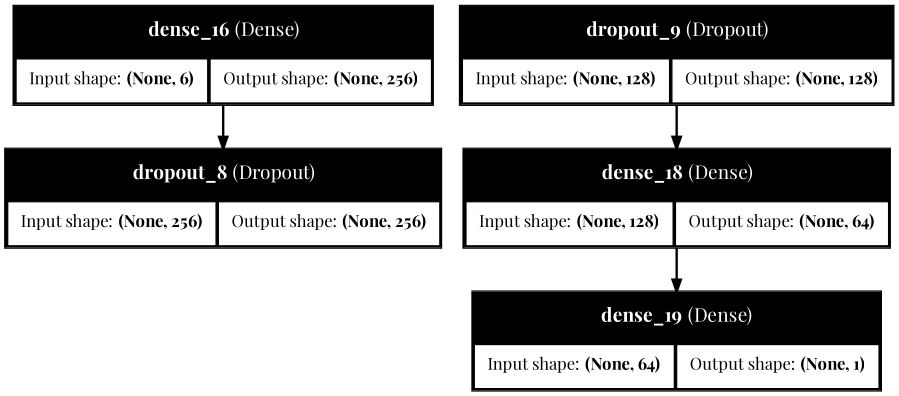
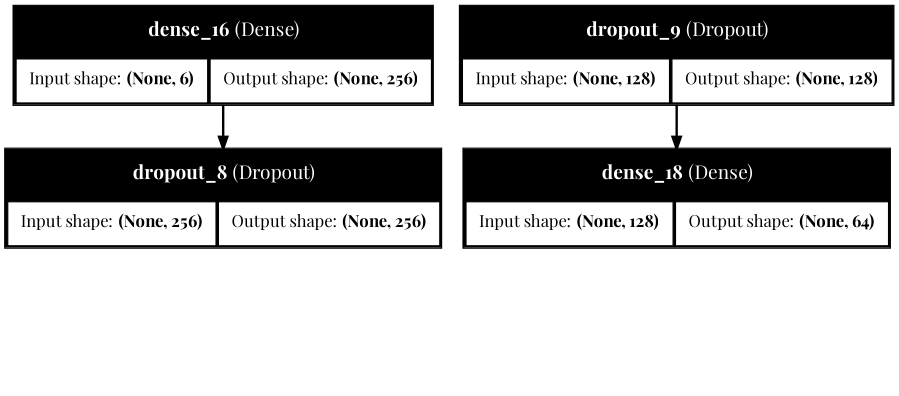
node "dense_19": removed
